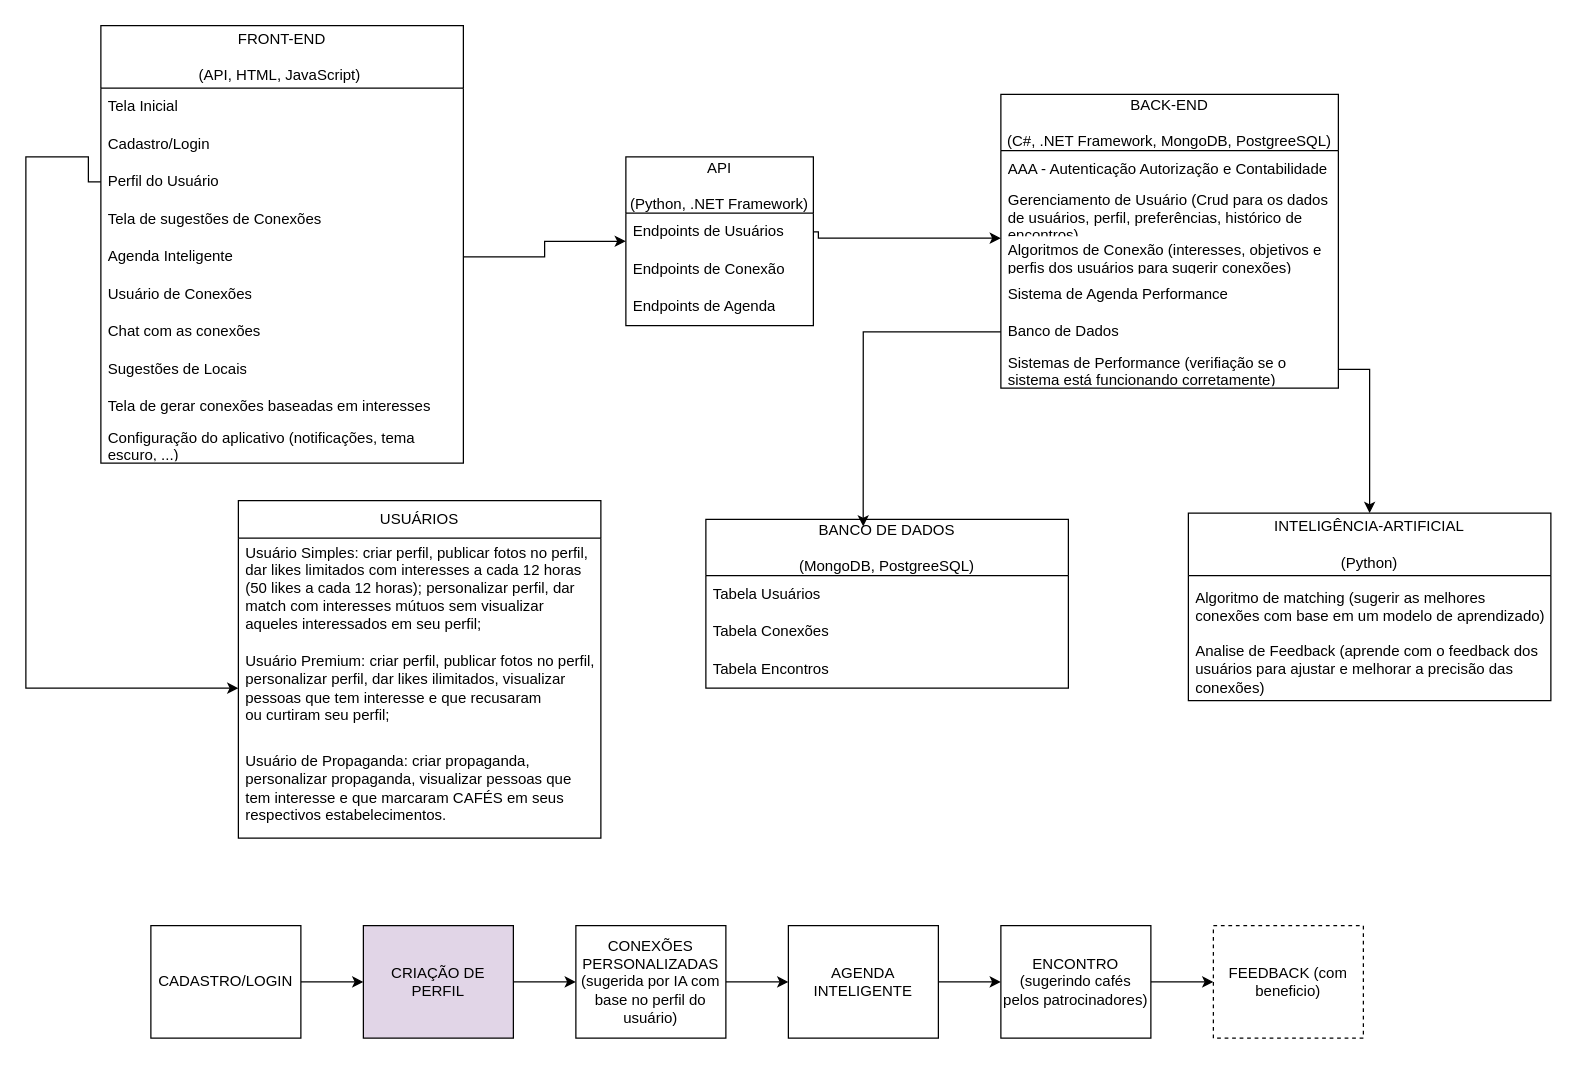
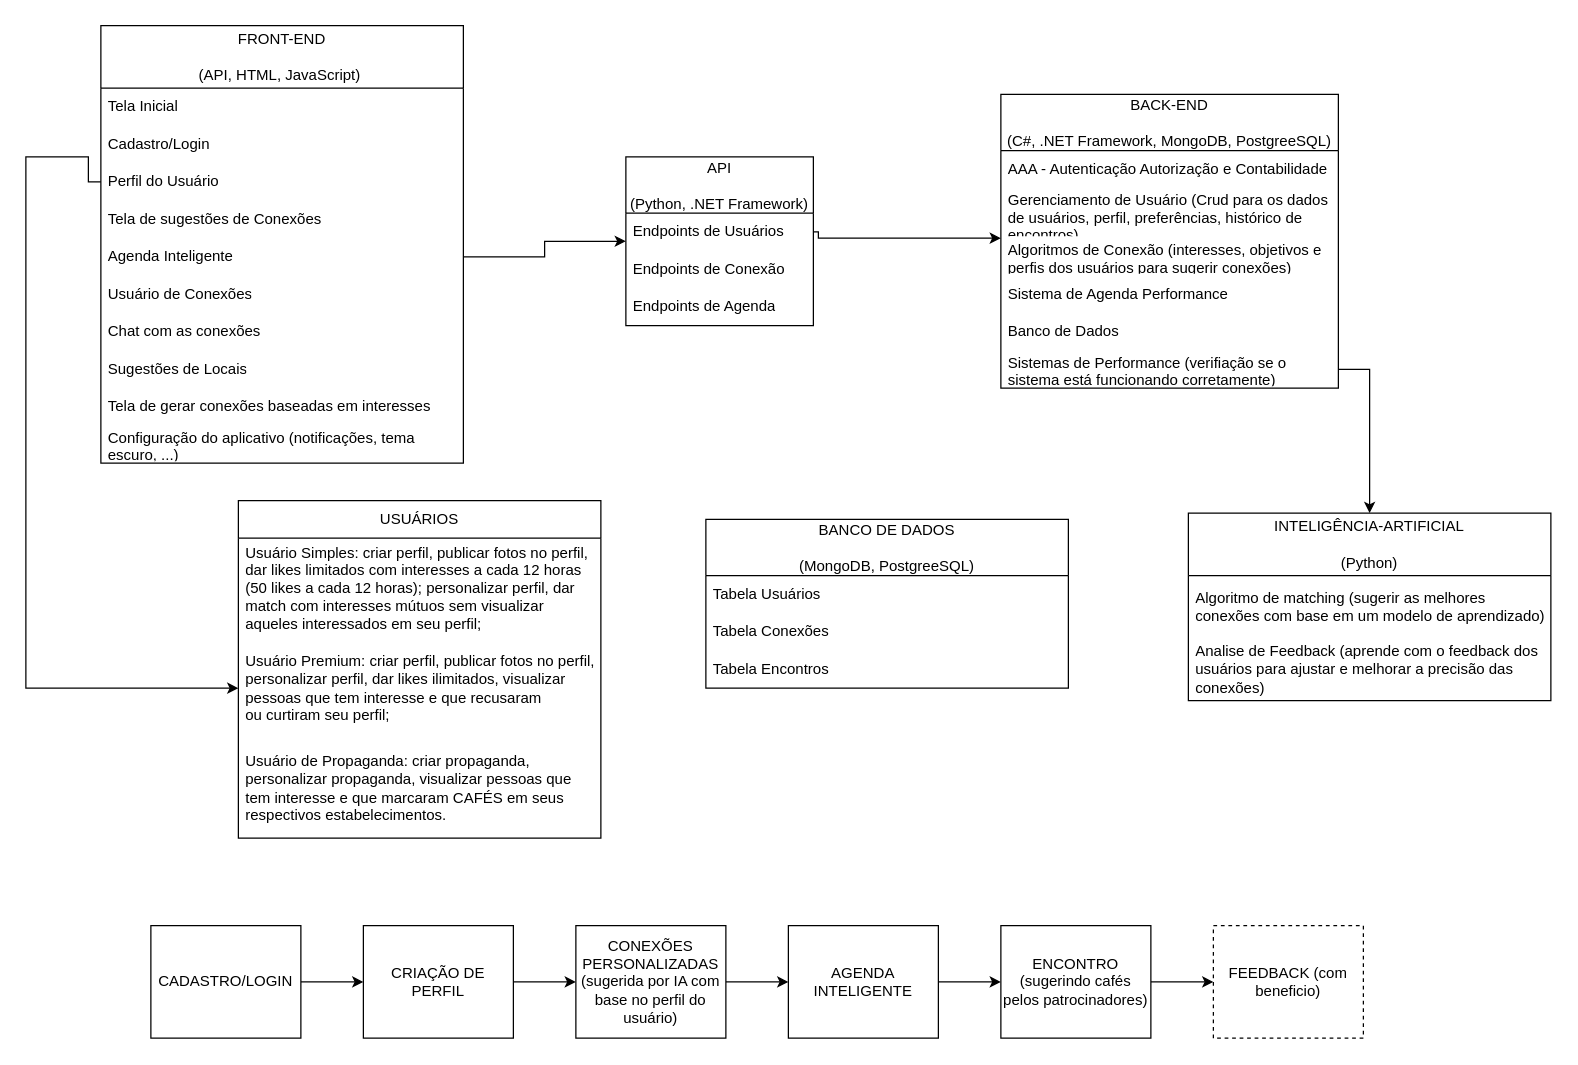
edge "Banco de Dados" -> "BANCO DE DADOS (MongoDB, PostgreeSQL)": removed
node "CRIAÇÃO DE PERFIL": fillcolor #e1d5e7 -> #ffffff
